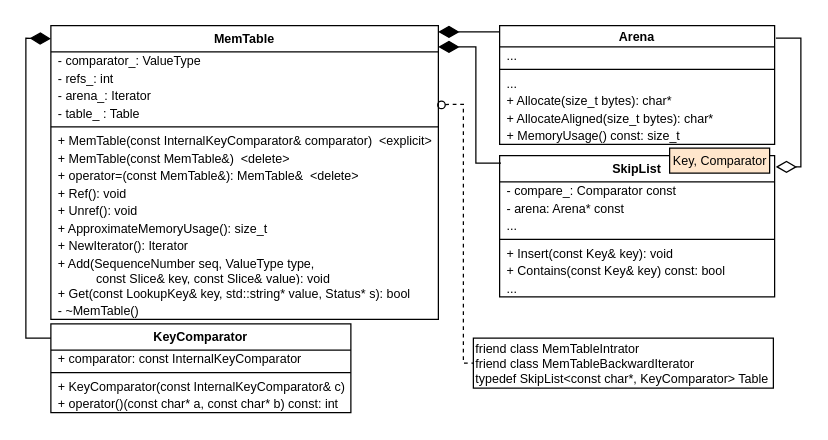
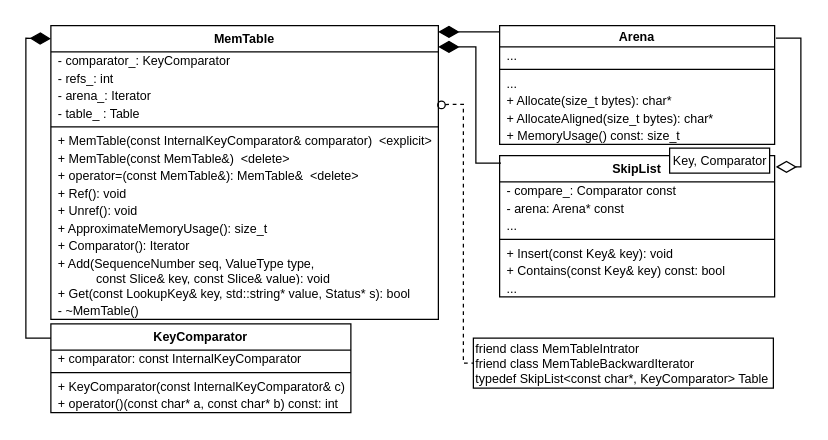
node "- comparator_: ValueType": label "- comparator_: ValueType" -> "- comparator_: KeyComparator"
node "Key, Comparator": fillcolor #ffe6cc -> #ffffff
node "+ NewIterator(): Iterator": label "+ NewIterator(): Iterator" -> "+ Comparator(): Iterator"
